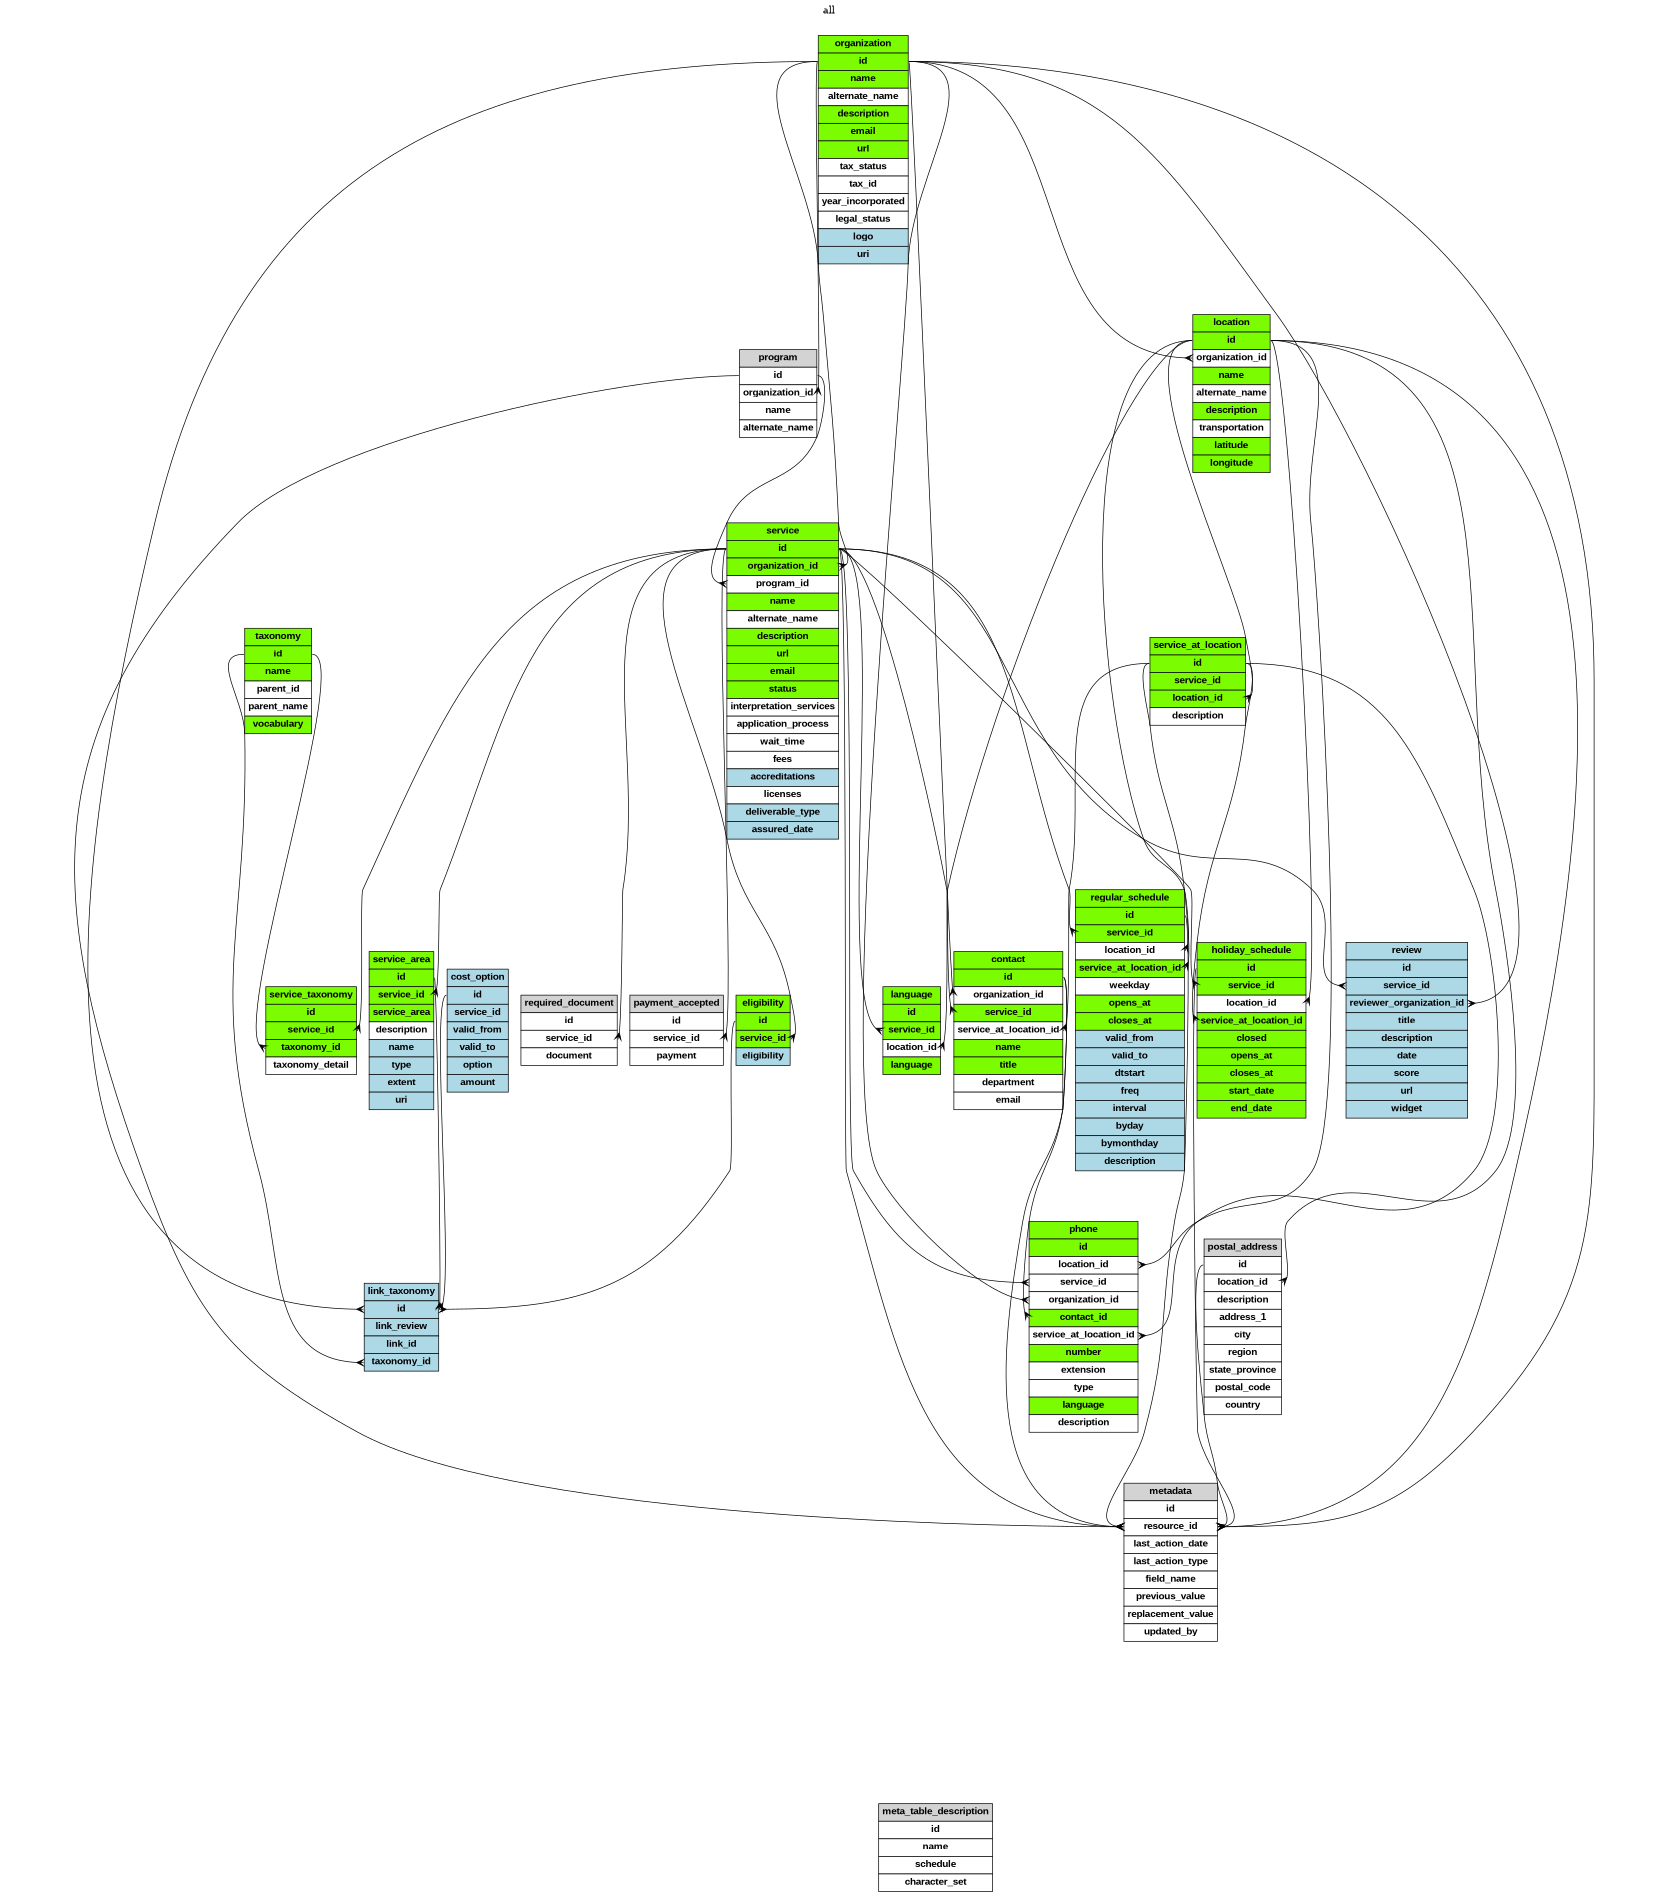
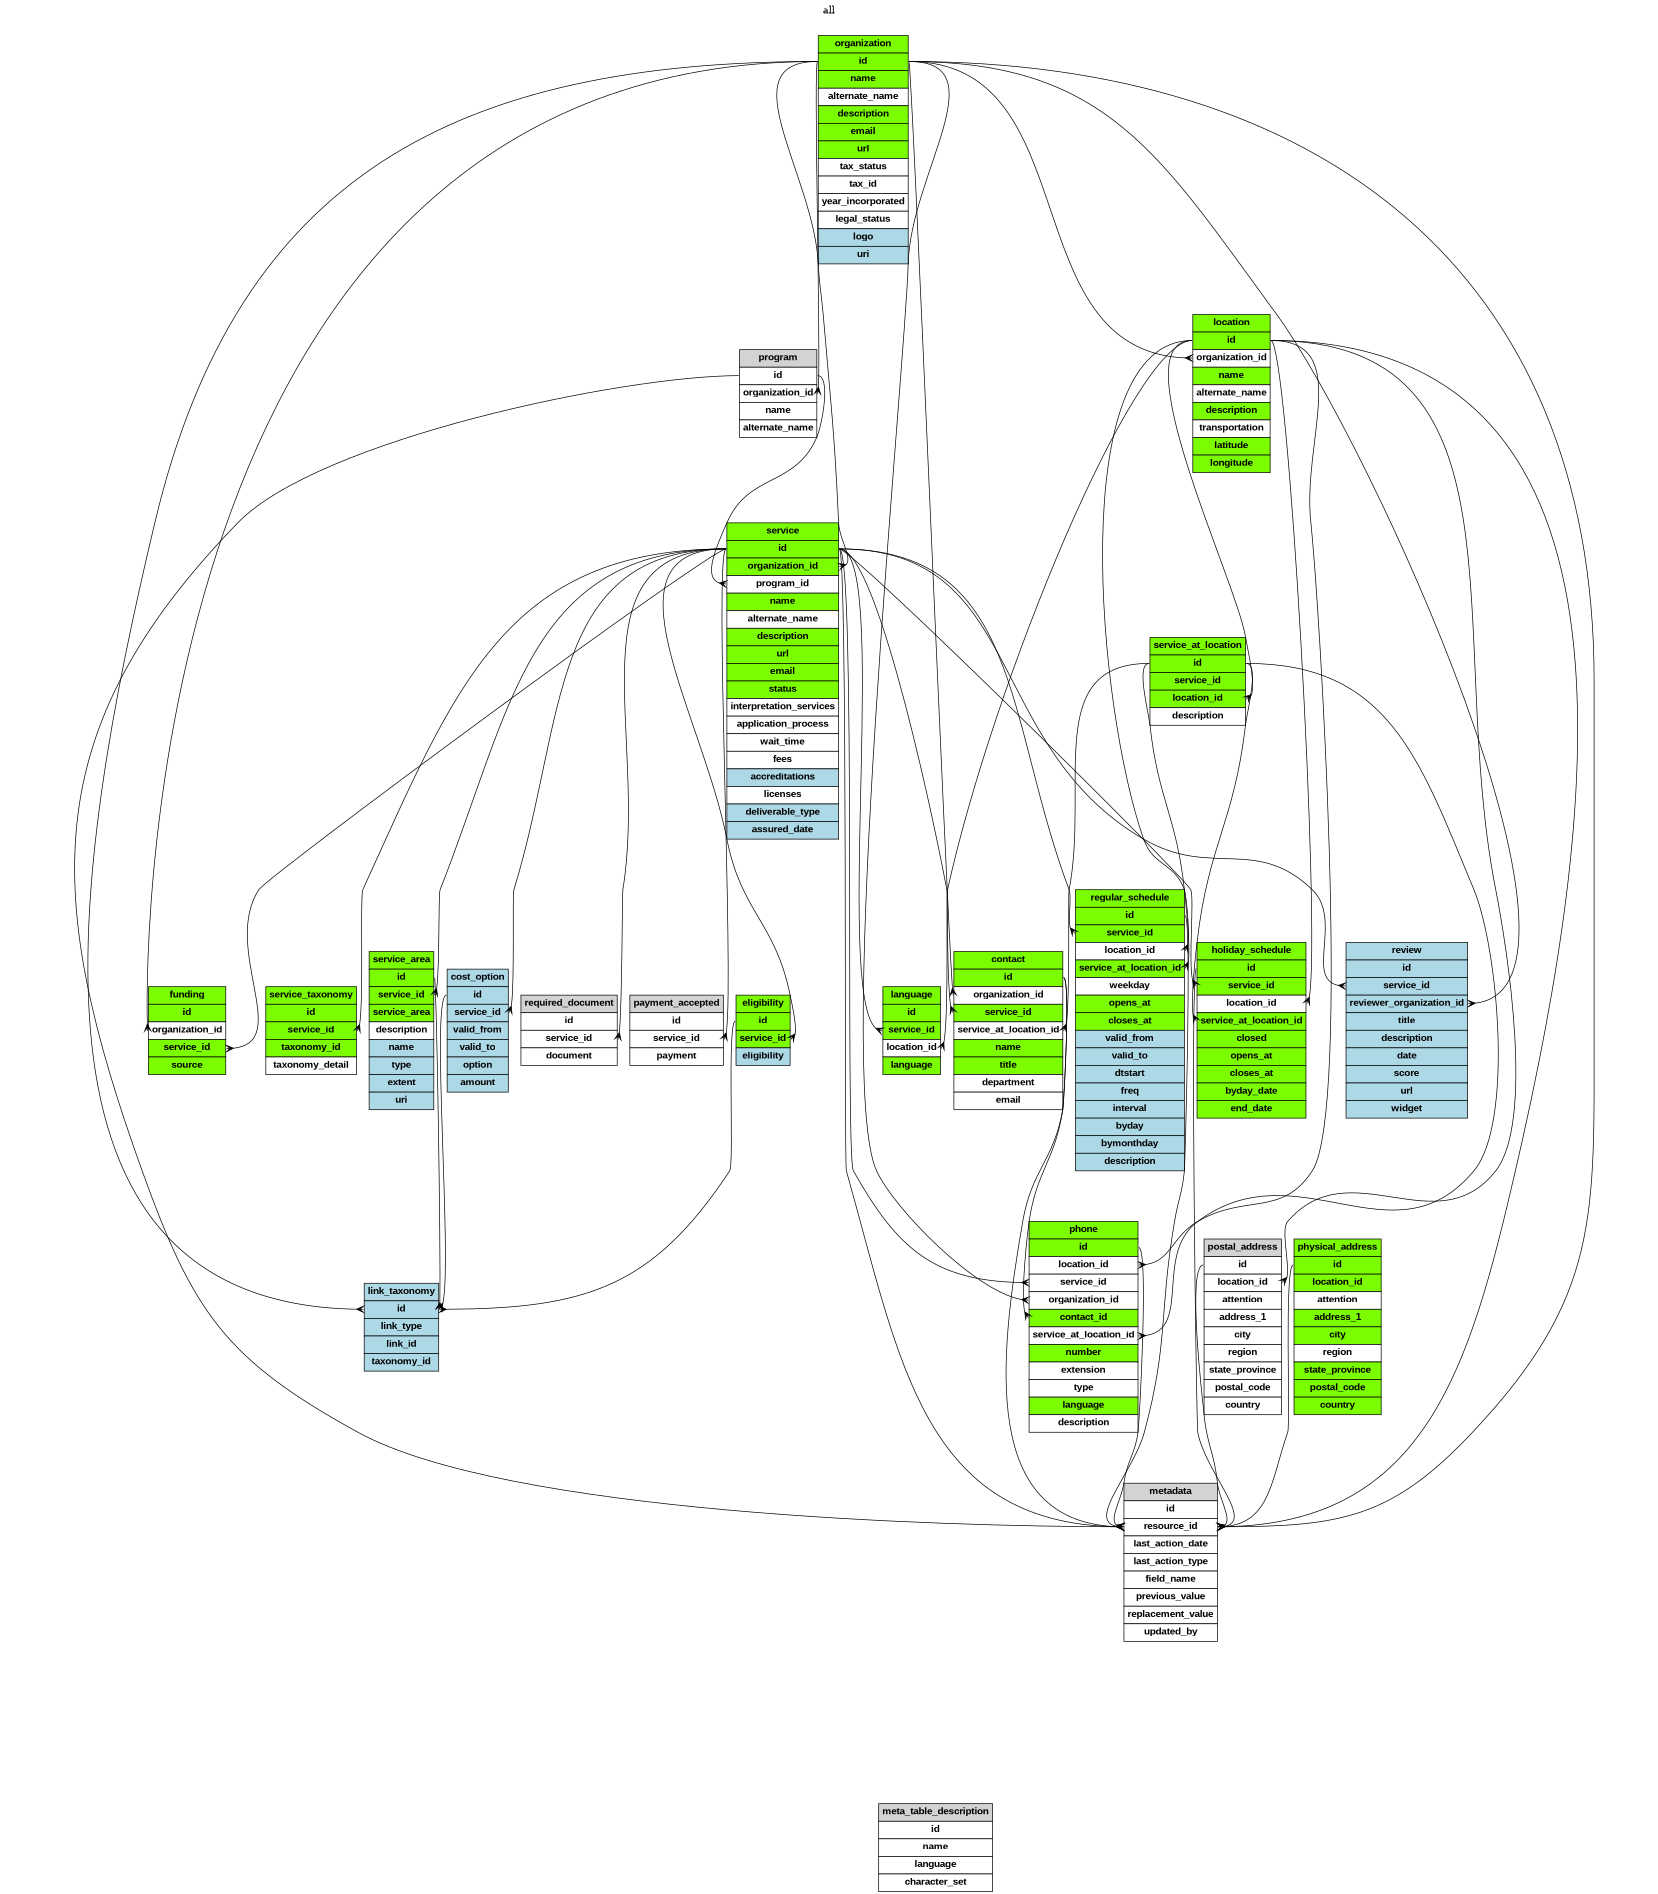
node "taxonomy": removed
edge "service" -- "cost_option": added
node "funding": added
node "holiday_schedule": text "start_date" -> "byday_date"
node "postal_address": text "description" -> "attention"
node "link_taxonomy": text "link_review" -> "link_type"
node "physical_address": added
edge "phone" -- "metadata": added
node "meta_table_description": text "schedule" -> "language"
